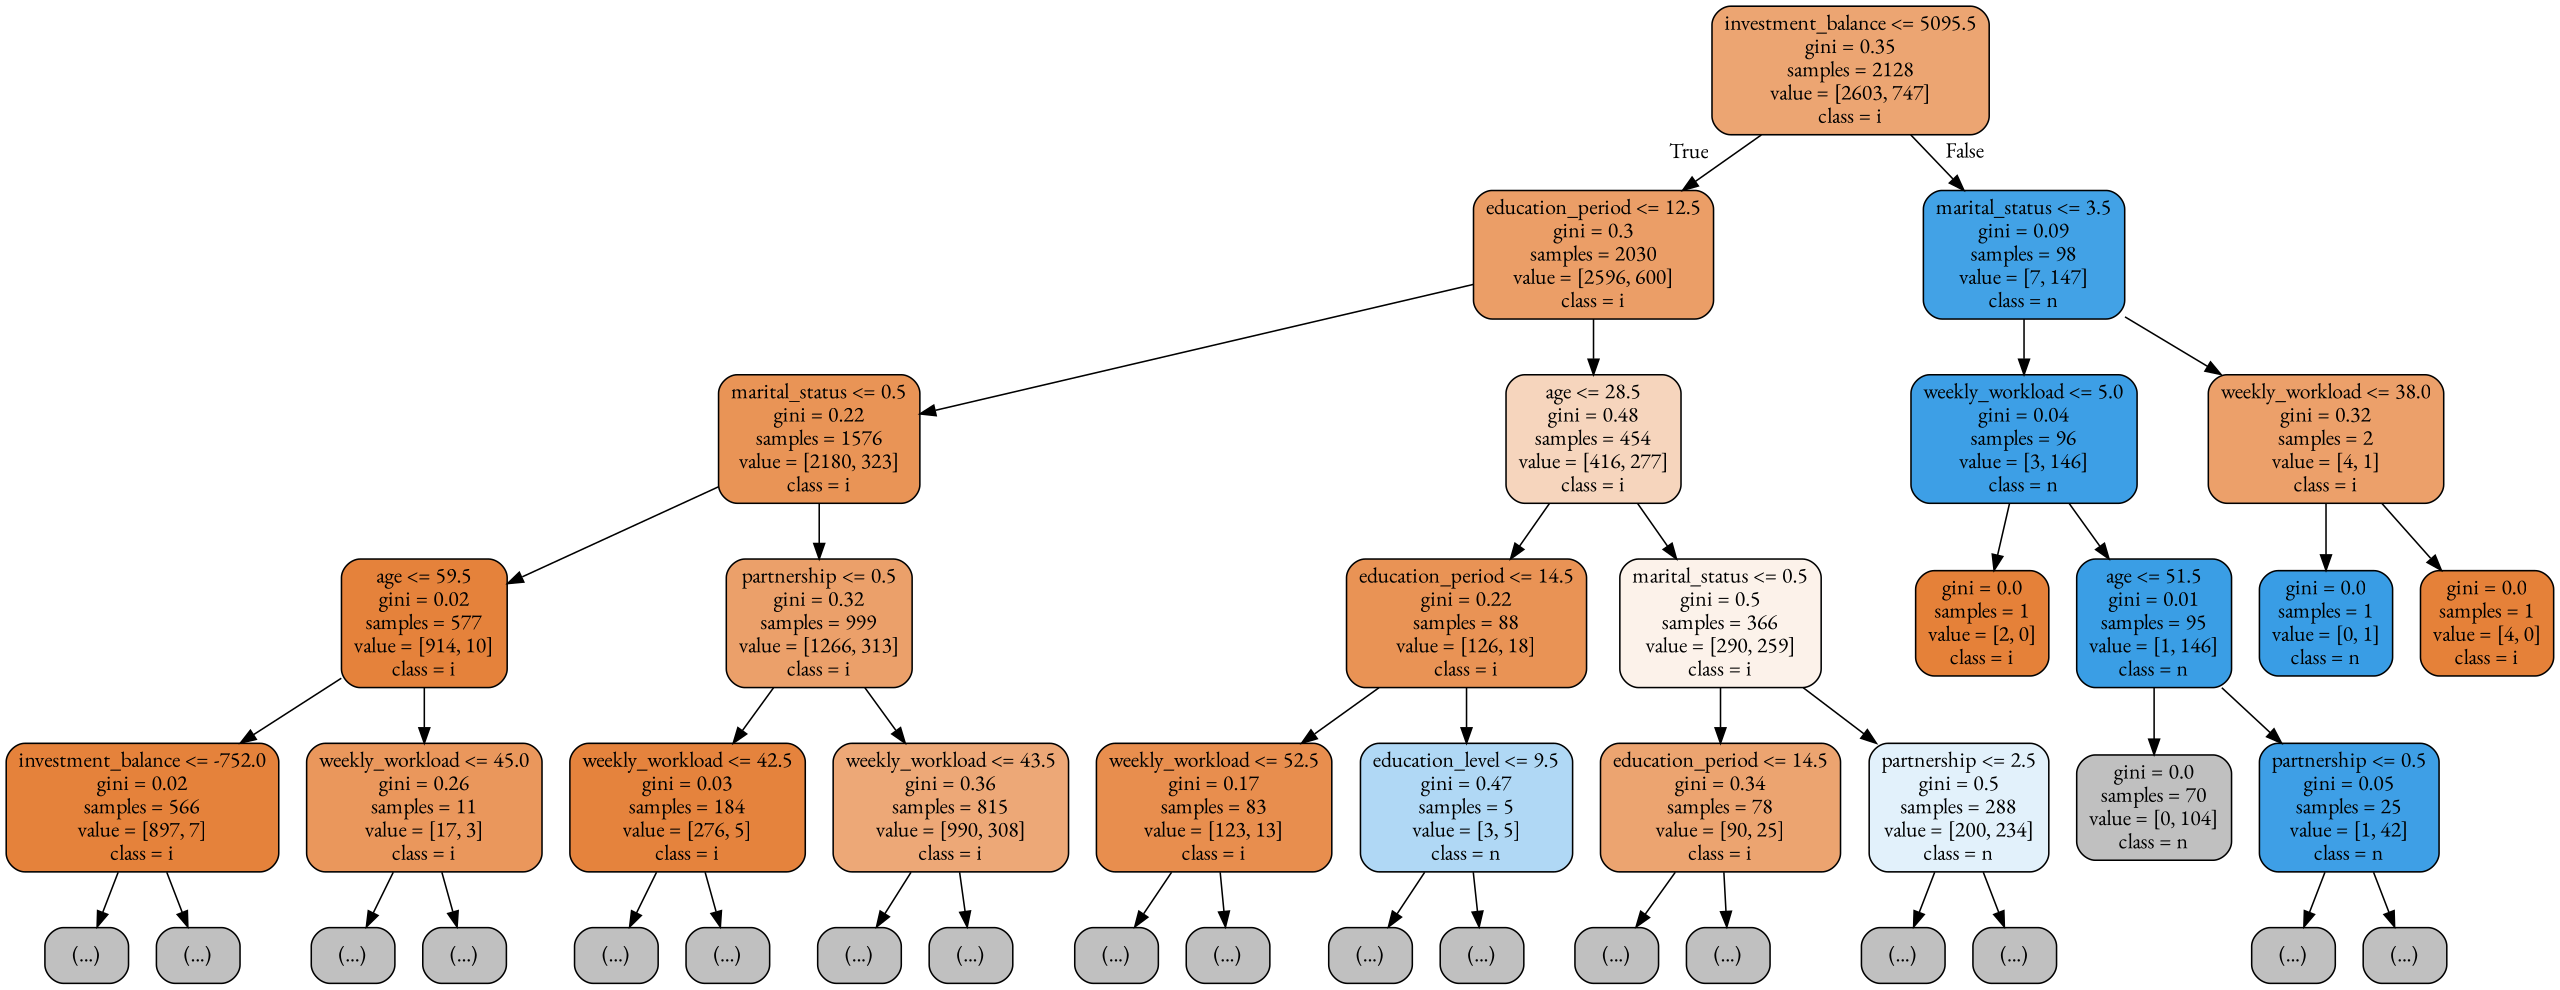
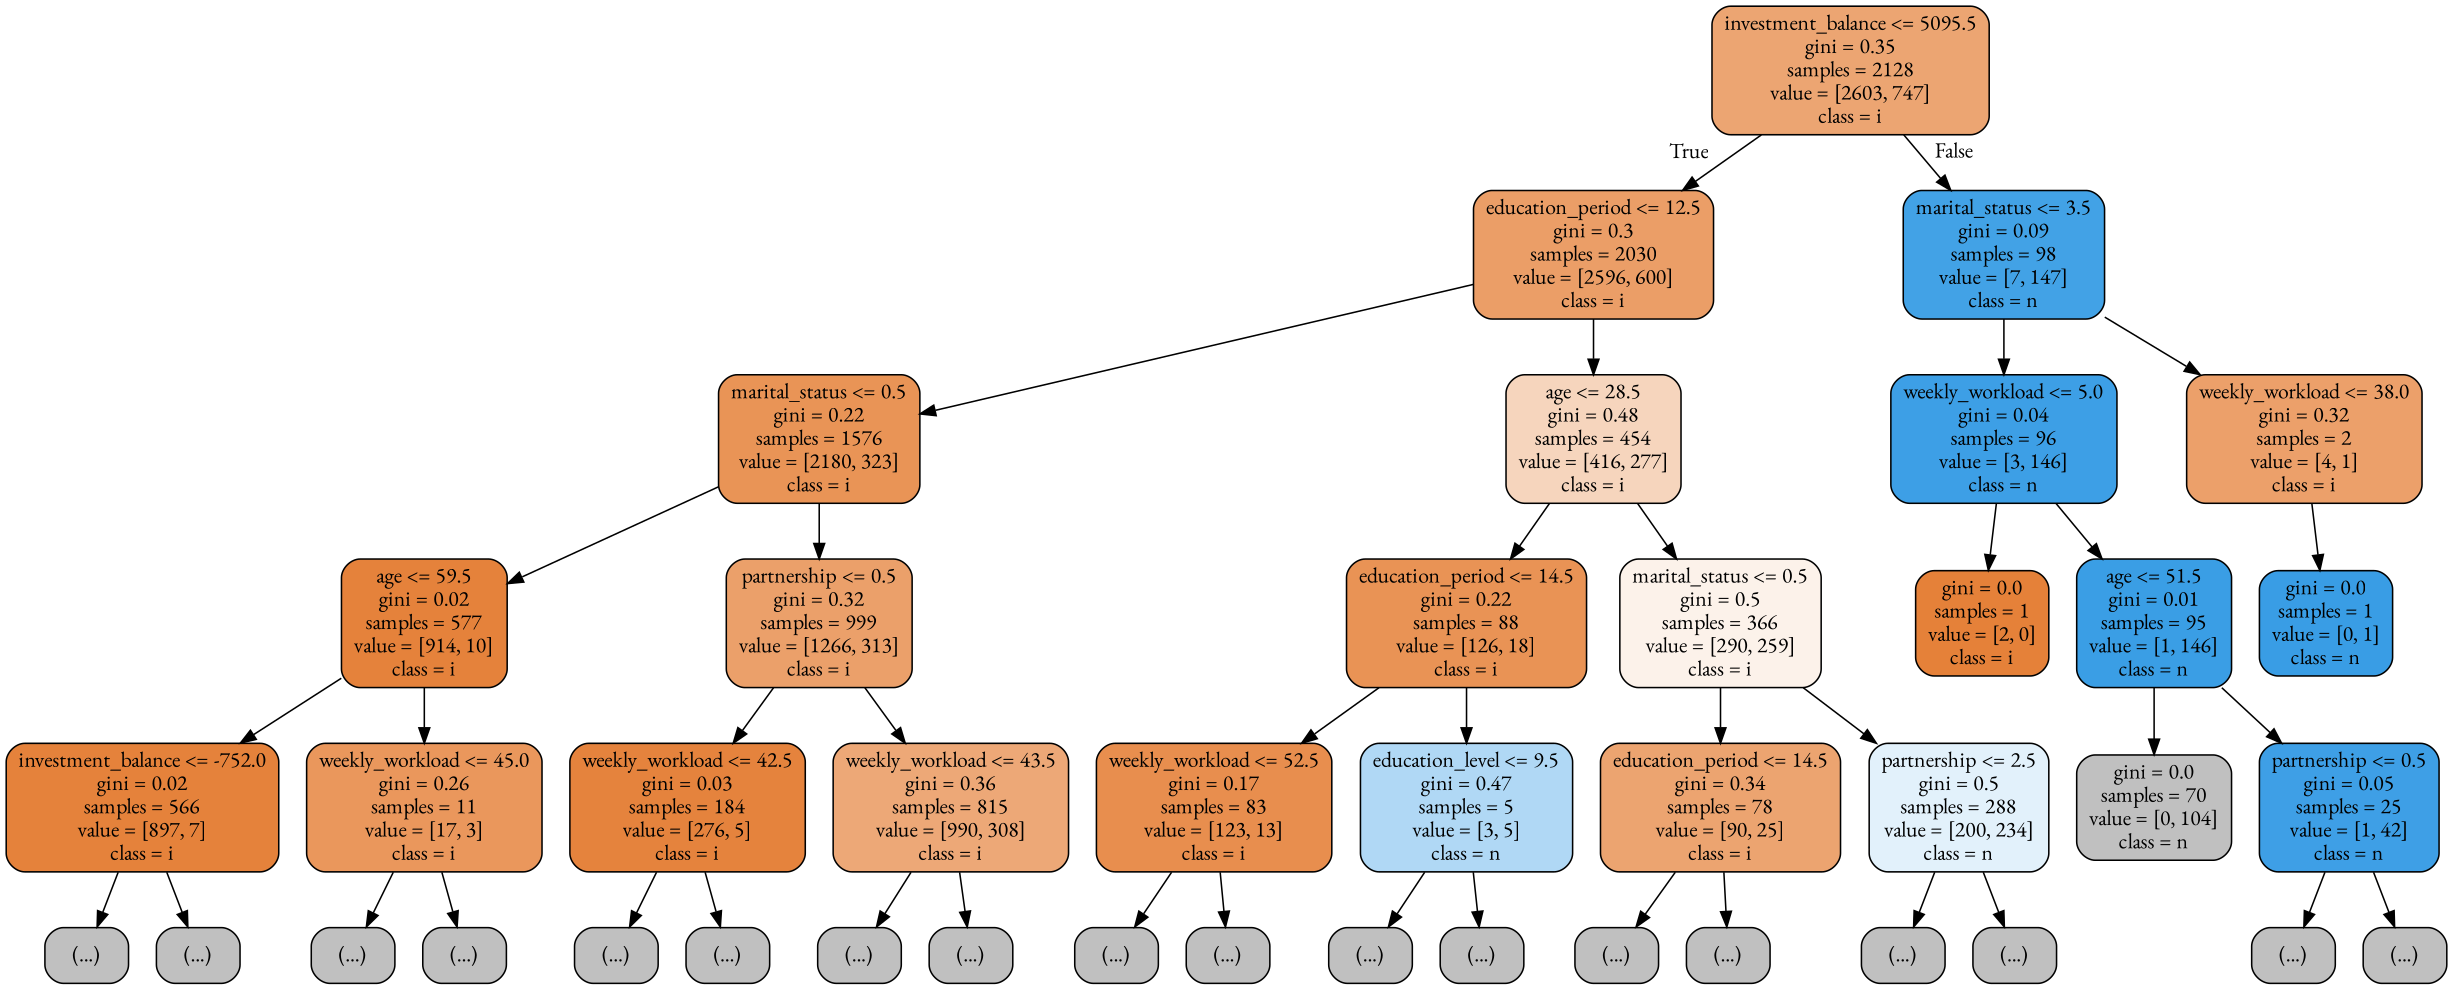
node "gini = 0.0 samples = 1 value = [4, 0] class = i": removed
